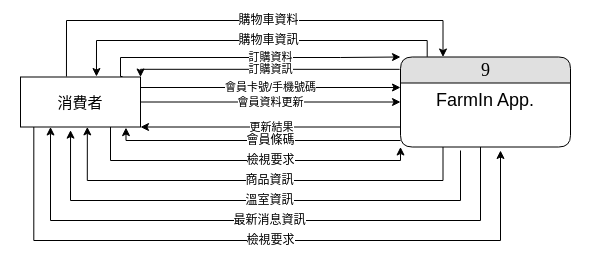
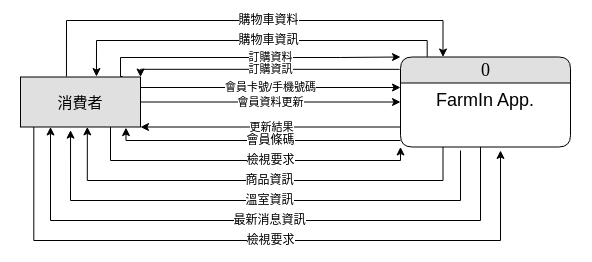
node "9": label "9" -> "0"
node "消費者": fillcolor #ffffff -> #e0e0e0
